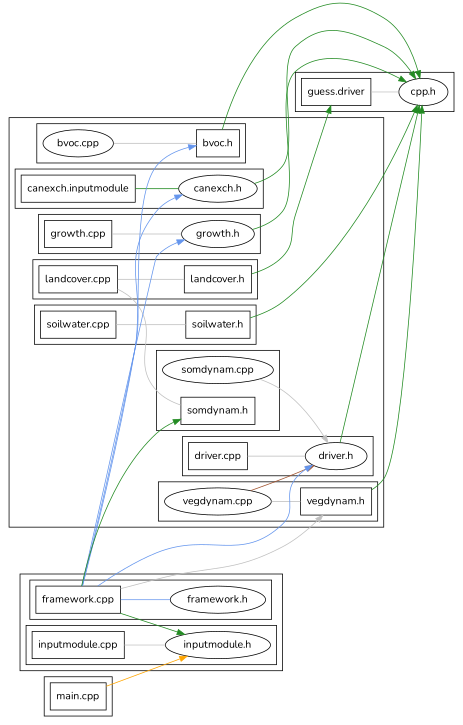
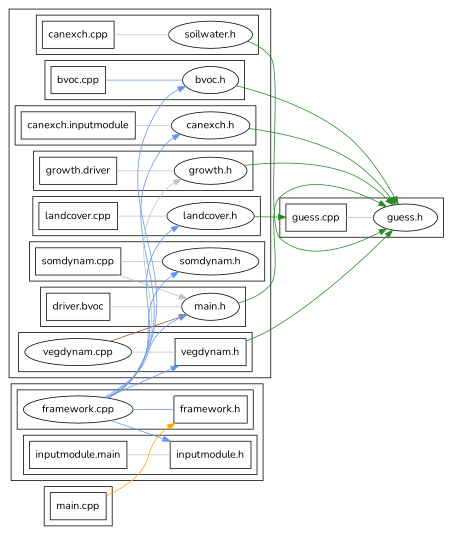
node "guess.driver": label "guess.driver" -> "guess.cpp"
node "cpp.h": label "cpp.h" -> "guess.h"
node "bvoc.cpp": shape ellipse -> box
edge "bvoc.cpp" -- "bvoc.h": color gray -> cornflowerblue
node "bvoc.h": shape box -> ellipse
edge "canexch.inputmodule" -- "canexch.h": color forestgreen -> gray
node "growth.cpp": label "growth.cpp" -> "growth.driver"
node "landcover.h": shape box -> ellipse
edge "framework.cpp" -> "landcover.h": added
node "soilwater.cpp": label "soilwater.cpp" -> "canexch.cpp"
node "soilwater.h": shape box -> ellipse
edge "landcover.cpp" -- "somdynam.h": now "somdynam.cpp" -- "somdynam.h"
node "somdynam.cpp": shape ellipse -> box
edge "framework.cpp" -> "growth.h": color cornflowerblue -> gray
node "somdynam.h": shape box -> ellipse
node "driver.cpp": label "driver.cpp" -> "driver.bvoc"
node "driver.h": label "driver.h" -> "main.h"
edge "framework.cpp" -> "somdynam.h": color forestgreen -> cornflowerblue
edge "framework.cpp" -> "vegdynam.h": color gray -> cornflowerblue
node "framework.cpp": shape box -> ellipse
node "framework.h": shape ellipse -> box
edge "framework.cpp" -> "inputmodule.h": color forestgreen -> cornflowerblue
node "inputmodule.cpp": label "inputmodule.cpp" -> "inputmodule.main"
node "inputmodule.h": shape ellipse -> box
edge "main.cpp" -> "inputmodule.h": now "main.cpp" -> "framework.h"
